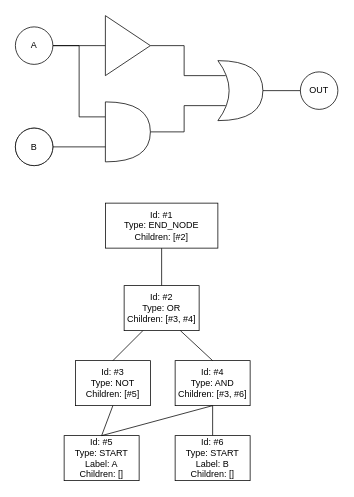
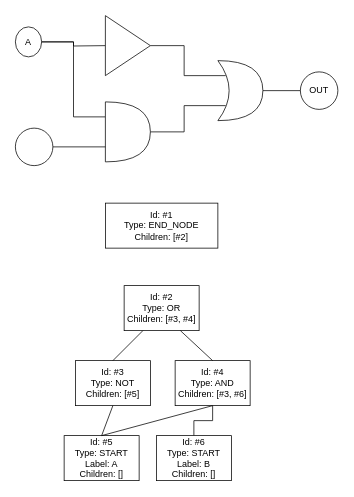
node "A": size 38x38 -> 26x30
node "B": removed
edge "Id: #1 Type: END_NODE Children: [#2]" -- "Id: #2 Type: OR Children: [#3, #4]": removed
node "Id: #6 Type: START Label: B Children: []": moved (213, 458) -> (194, 458)
